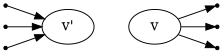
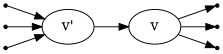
edge "v'" -> "v": added
